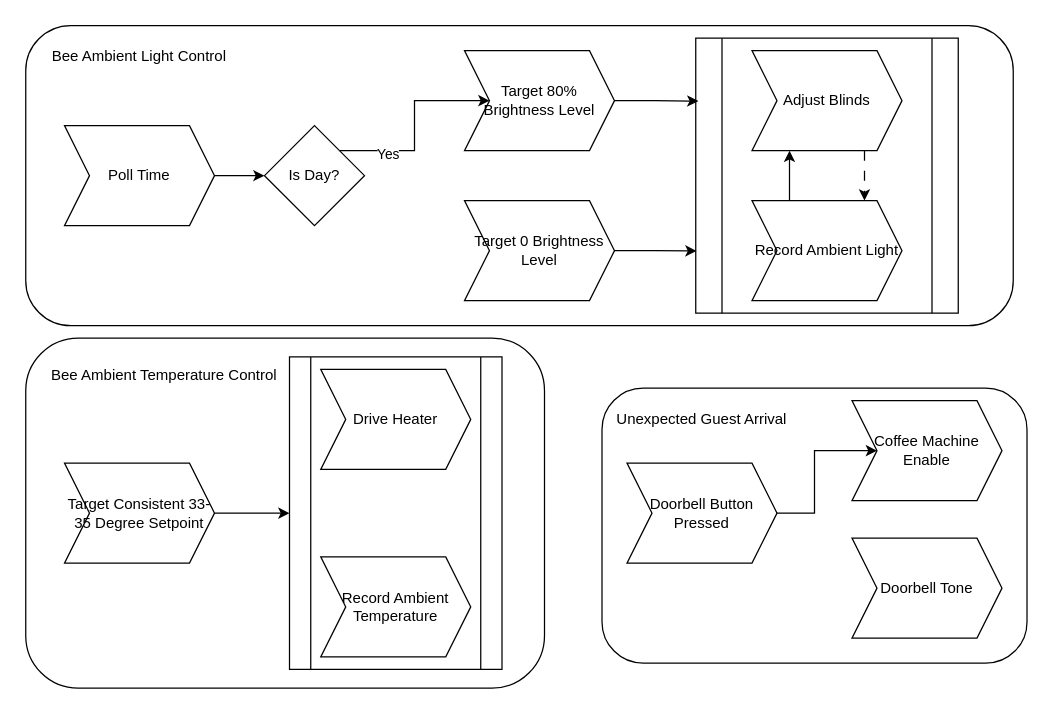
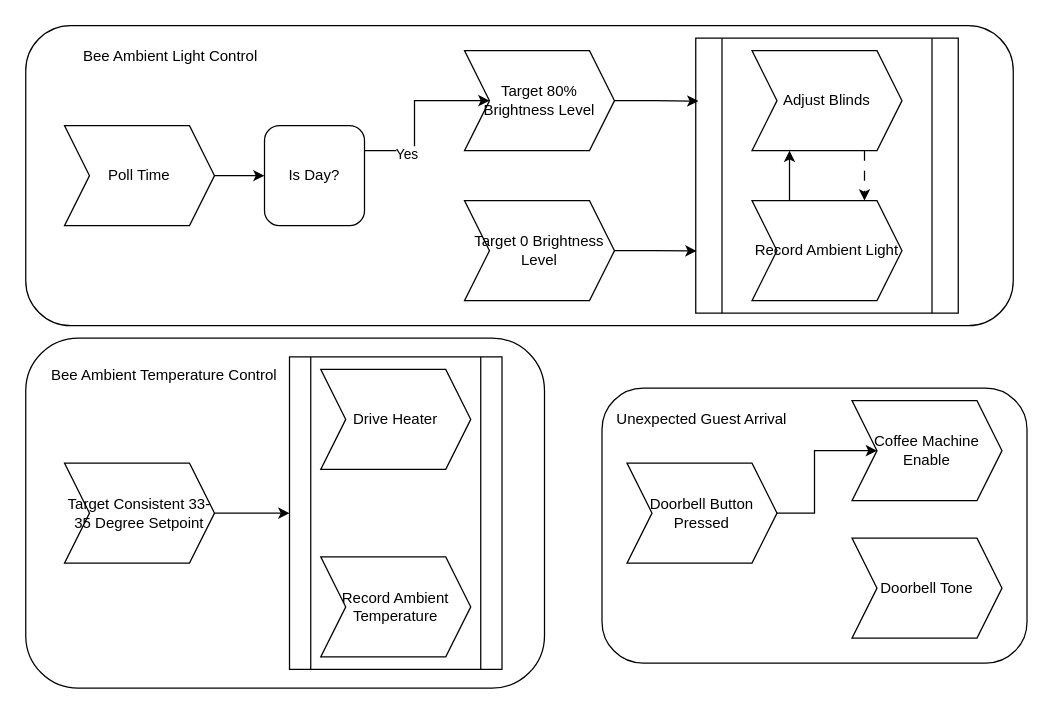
node "Bee Ambient Light Control": moved (139, 57) -> (171, 57)
node "Is Day?": shape diamond -> rounded rectangle
